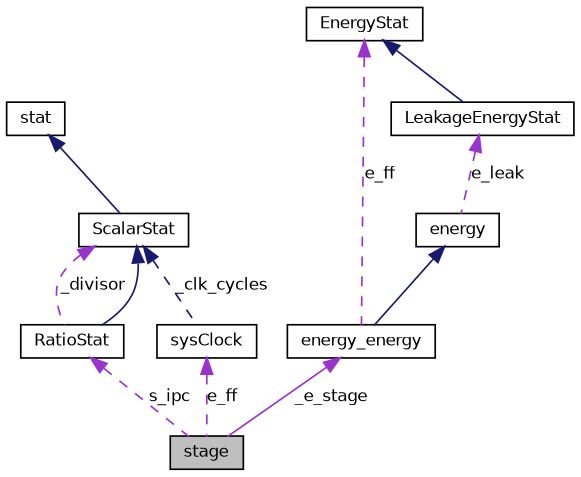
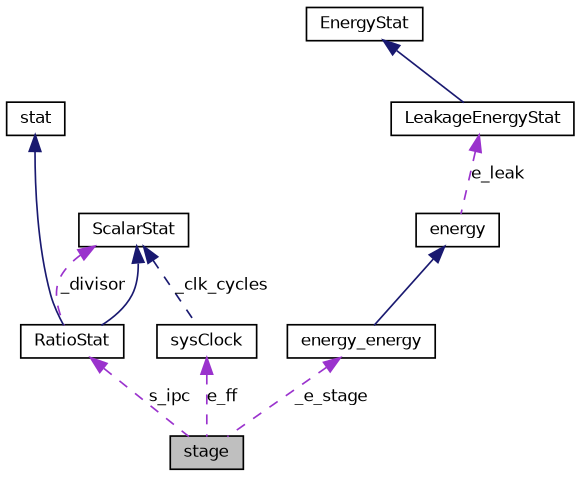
edge "ScalarStat" -> "stat": now "RatioStat" -> "stat"
edge "energy_energy" -> "EnergyStat": removed, label "e_ff"
edge "stage" -> "energy_energy": style solid -> dashed
